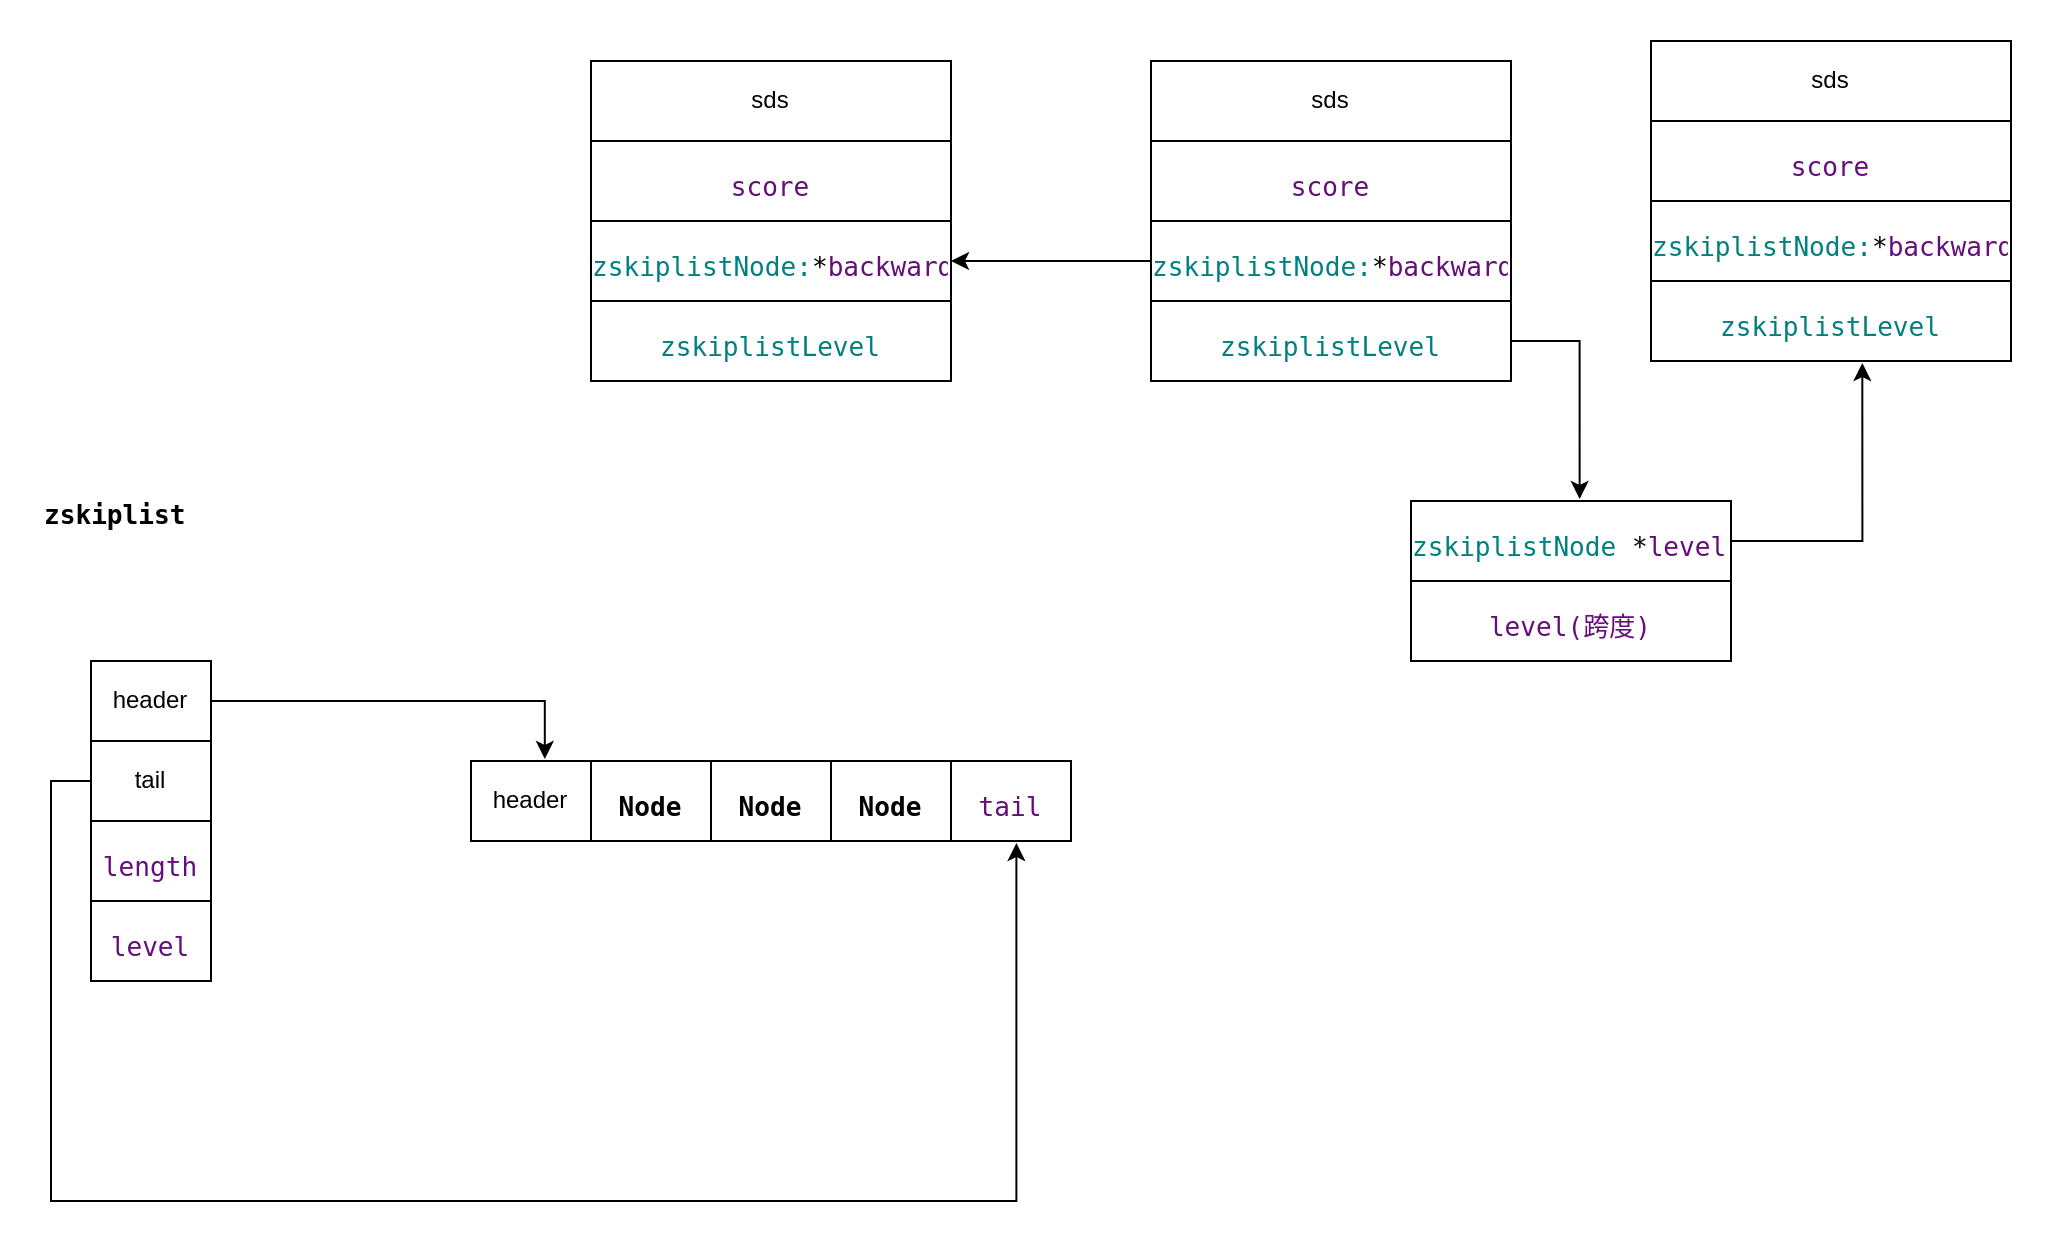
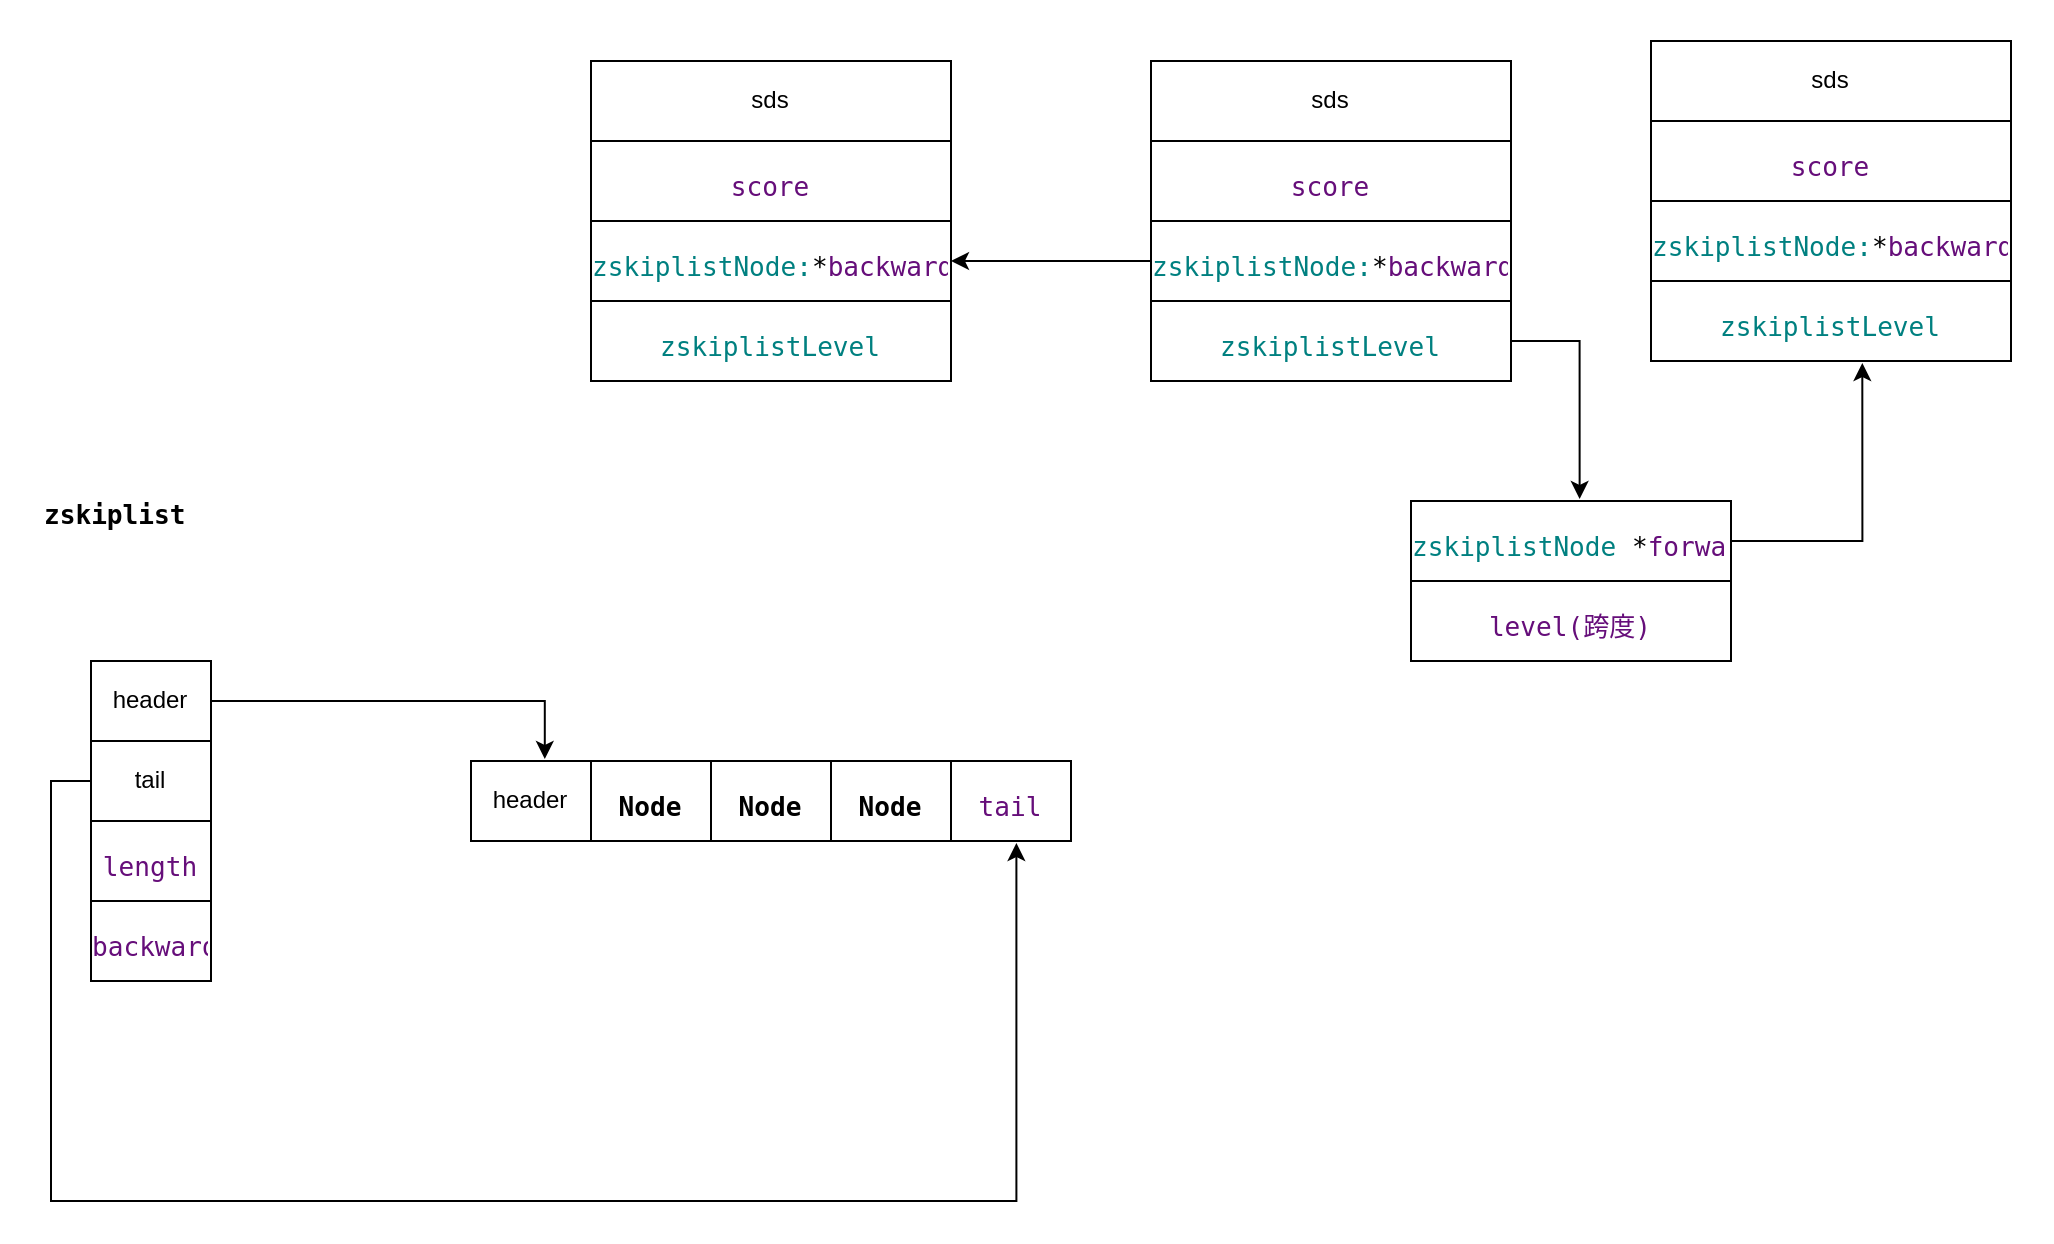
node "zskiplistNode *level;": label "zskiplistNode *level;" -> "zskiplistNode *forward;"
node "level": label "level" -> "backward"
